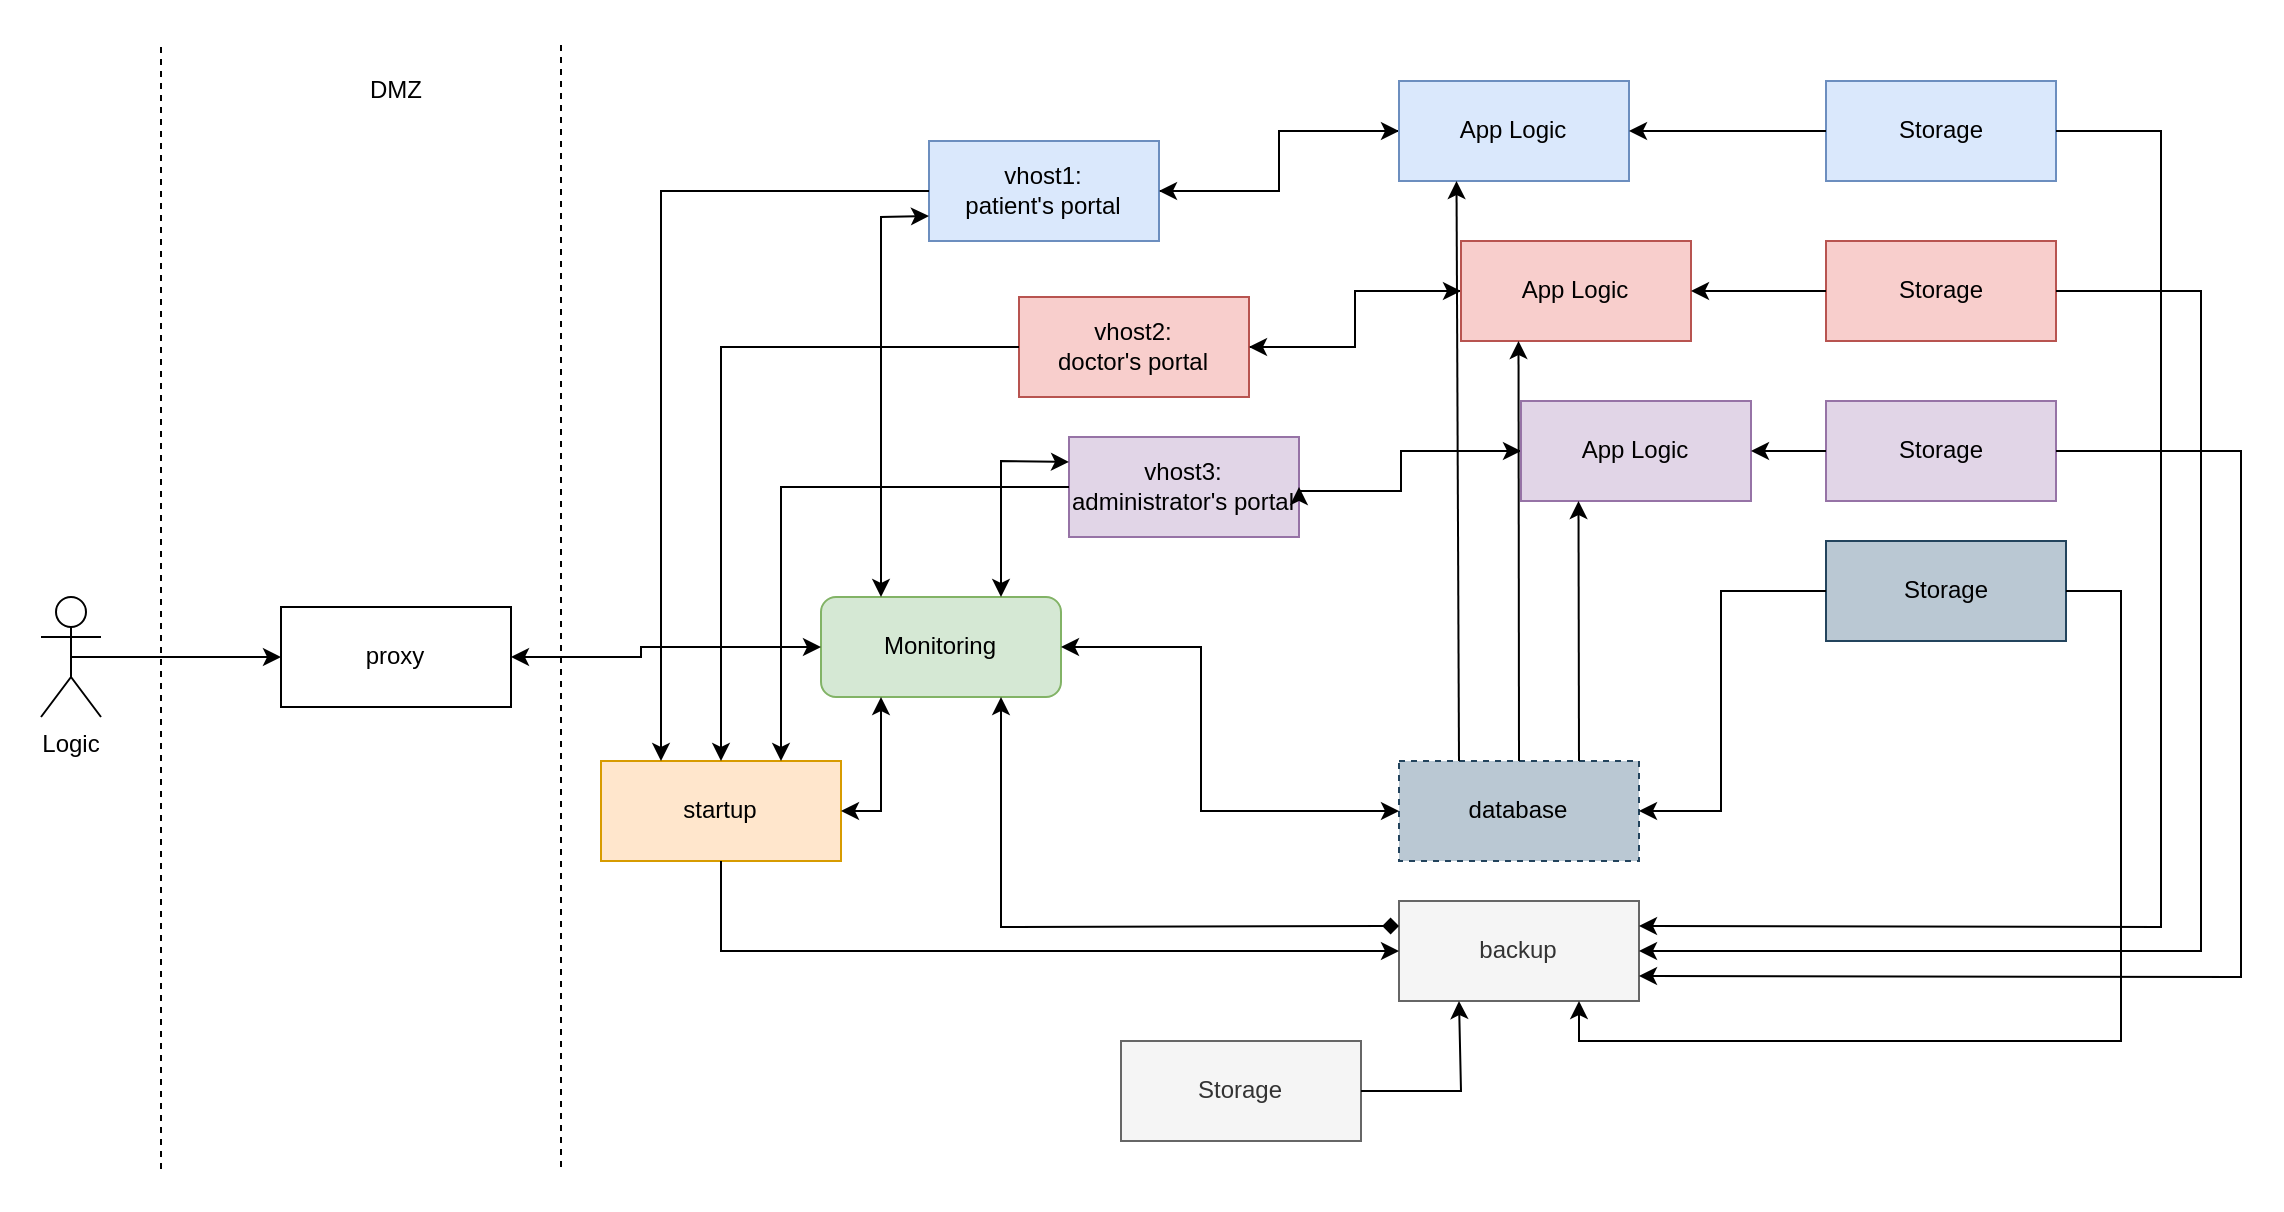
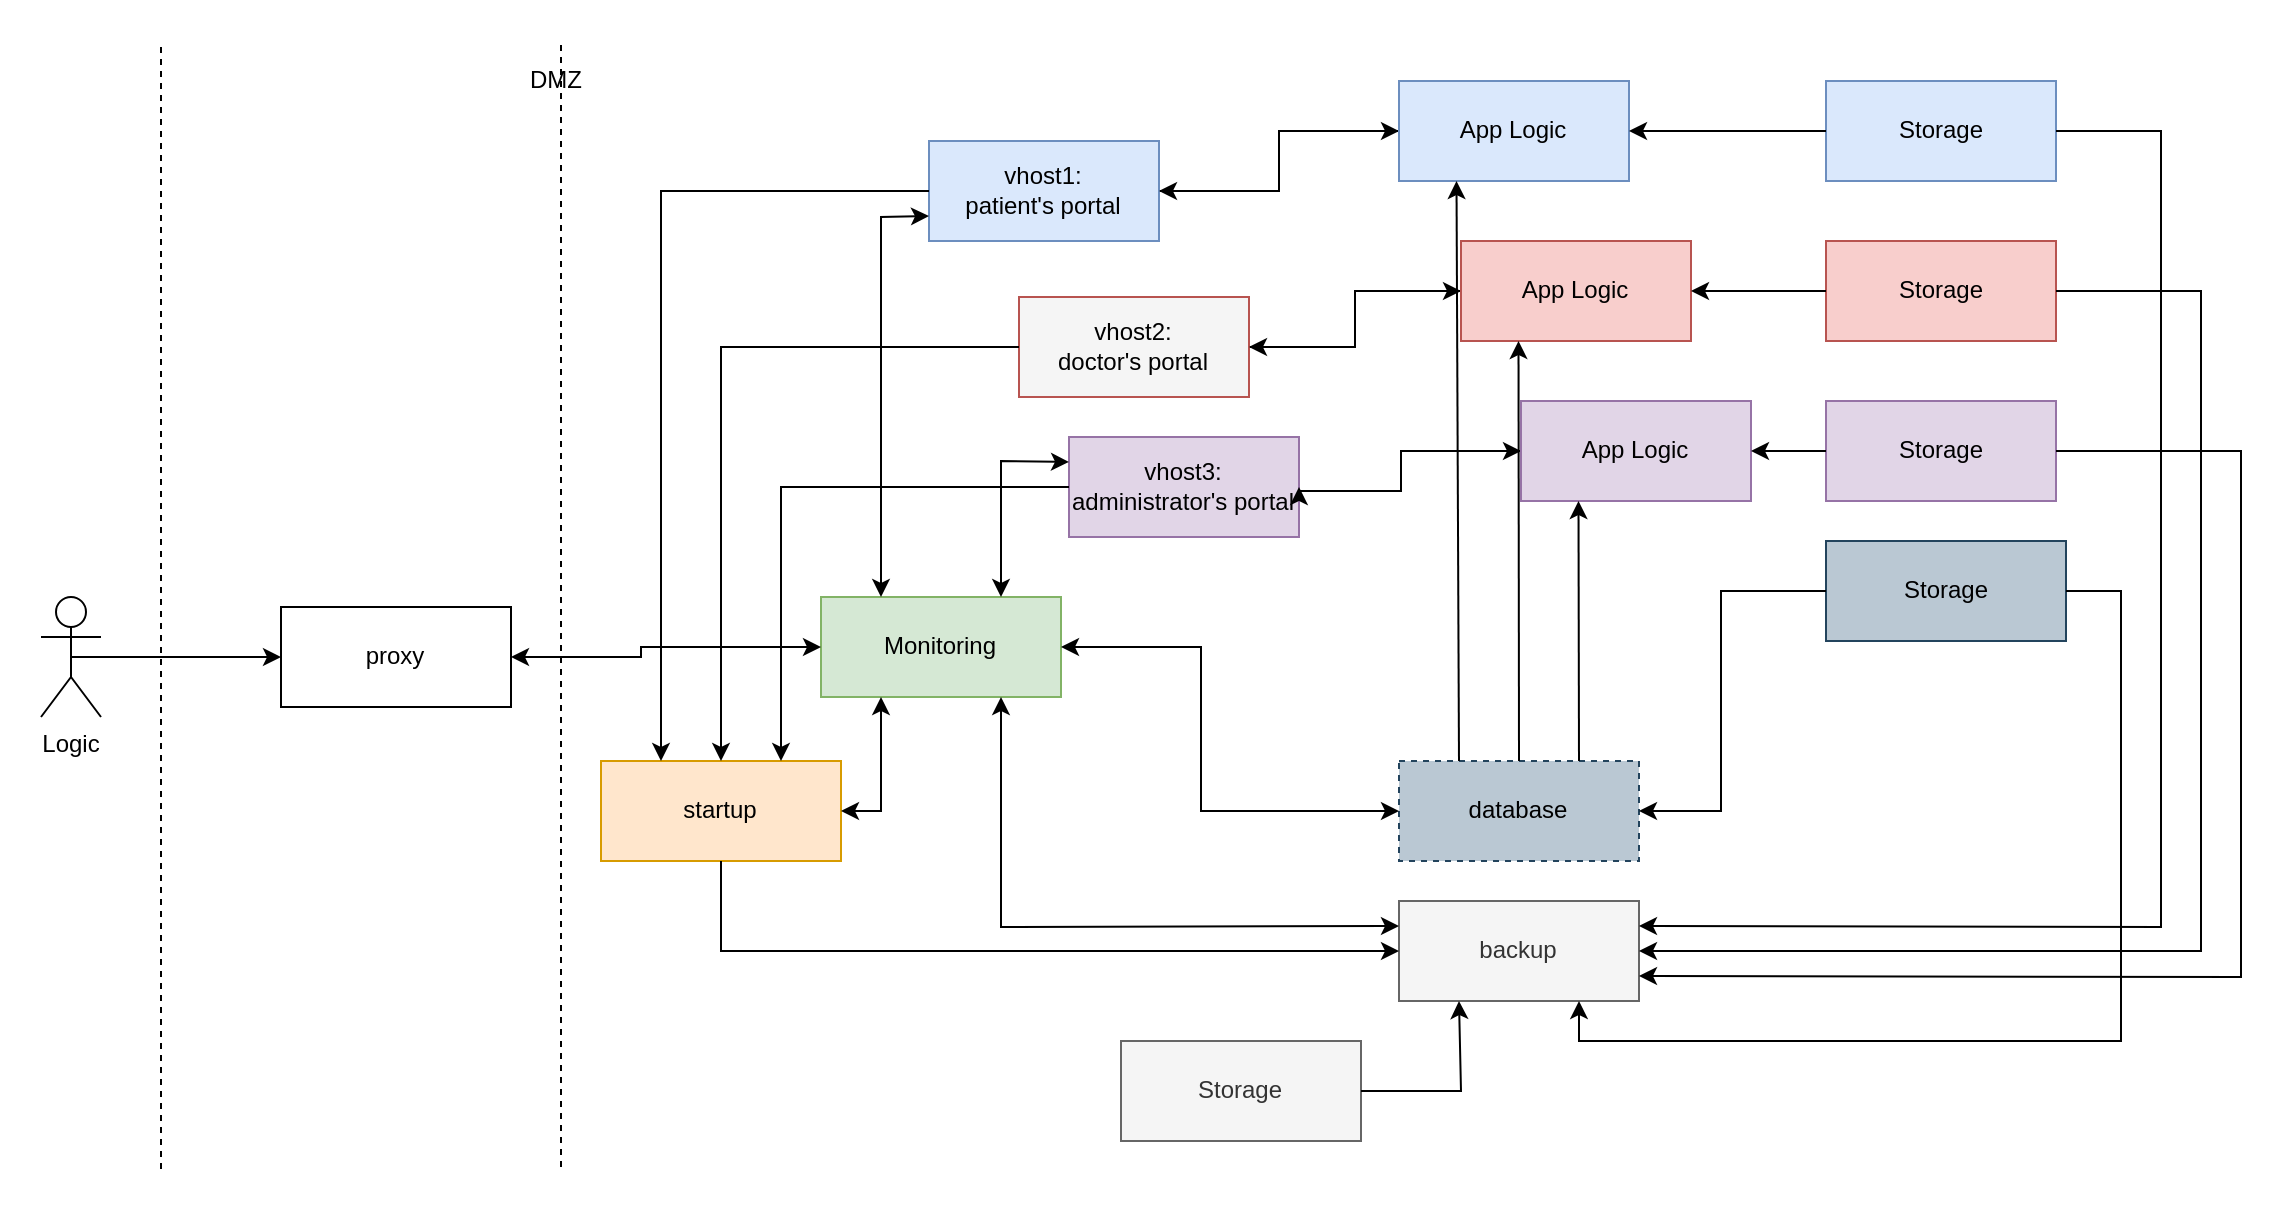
node "DMZ": moved (396, 91) -> (556, 81)
node "vhost2: doctor's portal": fillcolor #f8cecc -> #f5f5f5
node "Monitoring": shape rounded rectangle -> rectangle
edge "Monitoring" -- "backup": arrowhead diamond -> classic
